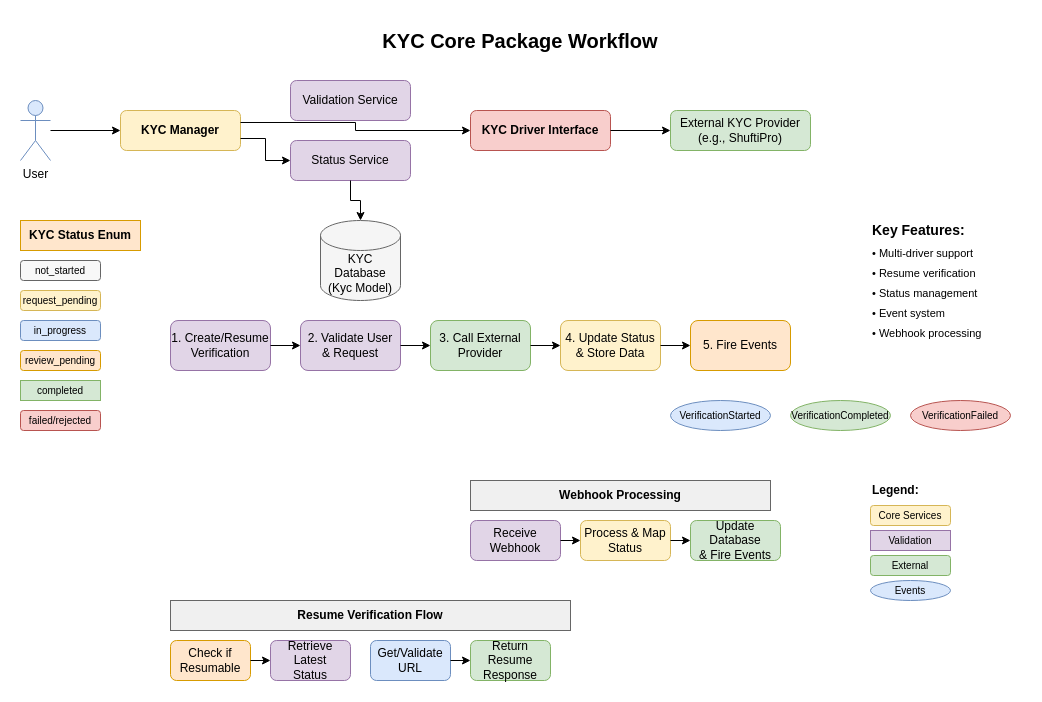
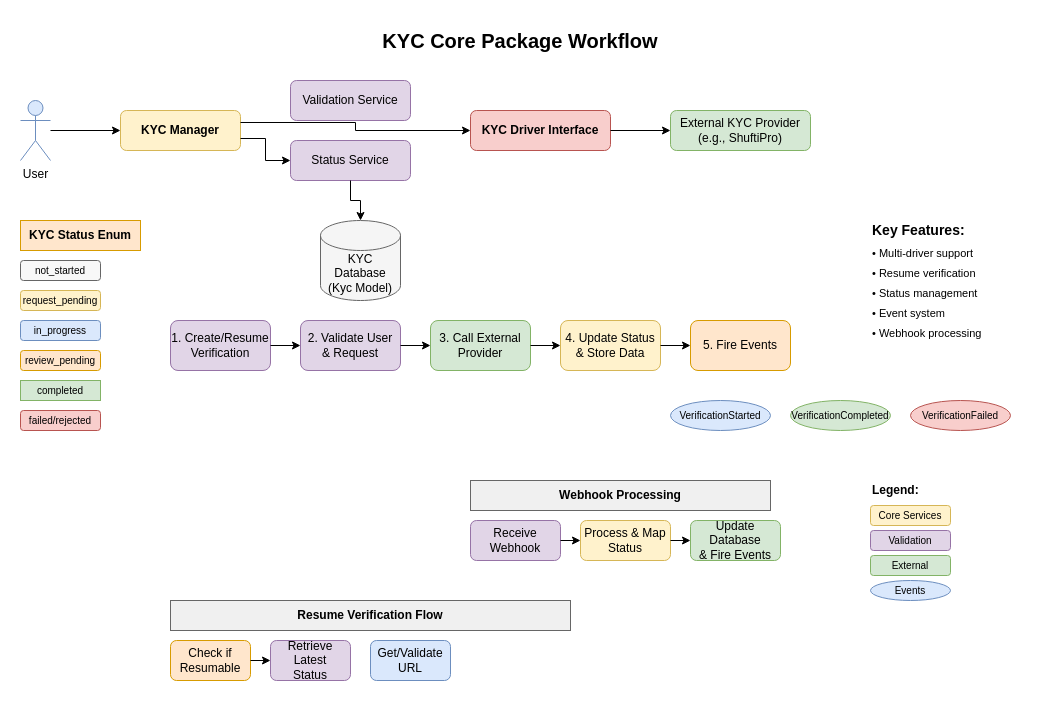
node "Validation": shape rectangle -> rounded rectangle
edge "Get/Validate URL" -> "Return Resume Response": removed
node "Return Resume Response": removed
